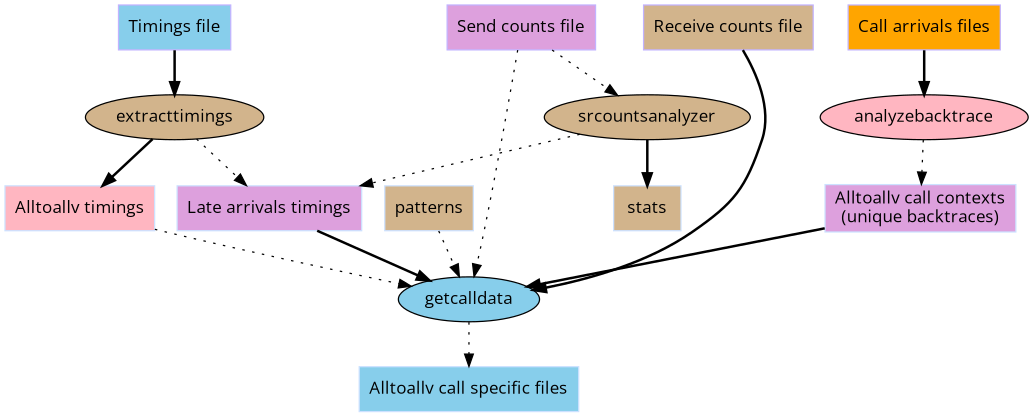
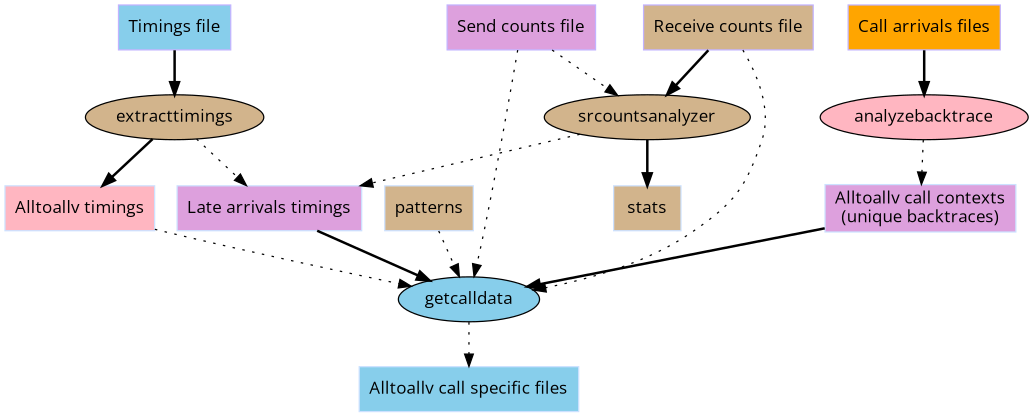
edge "Receive counts file" -> "srcountsanalyzer": added
edge "Receive counts file" -> "getcalldata": style bold -> dotted
